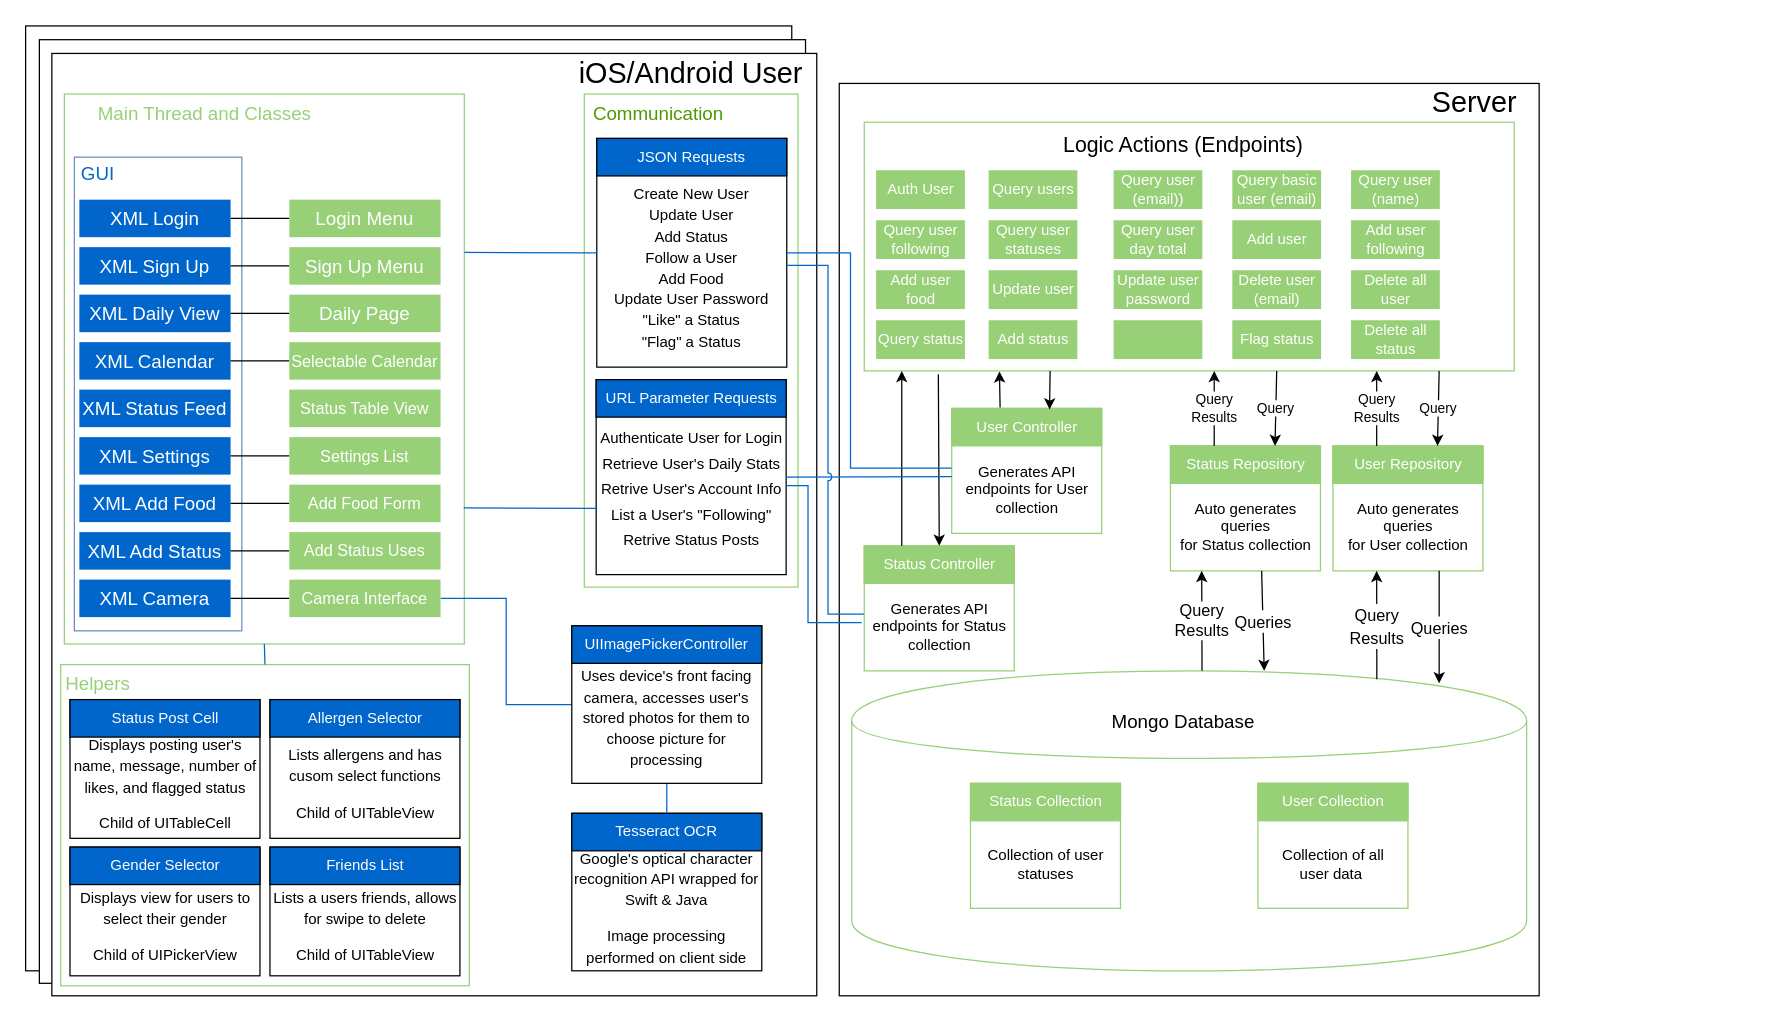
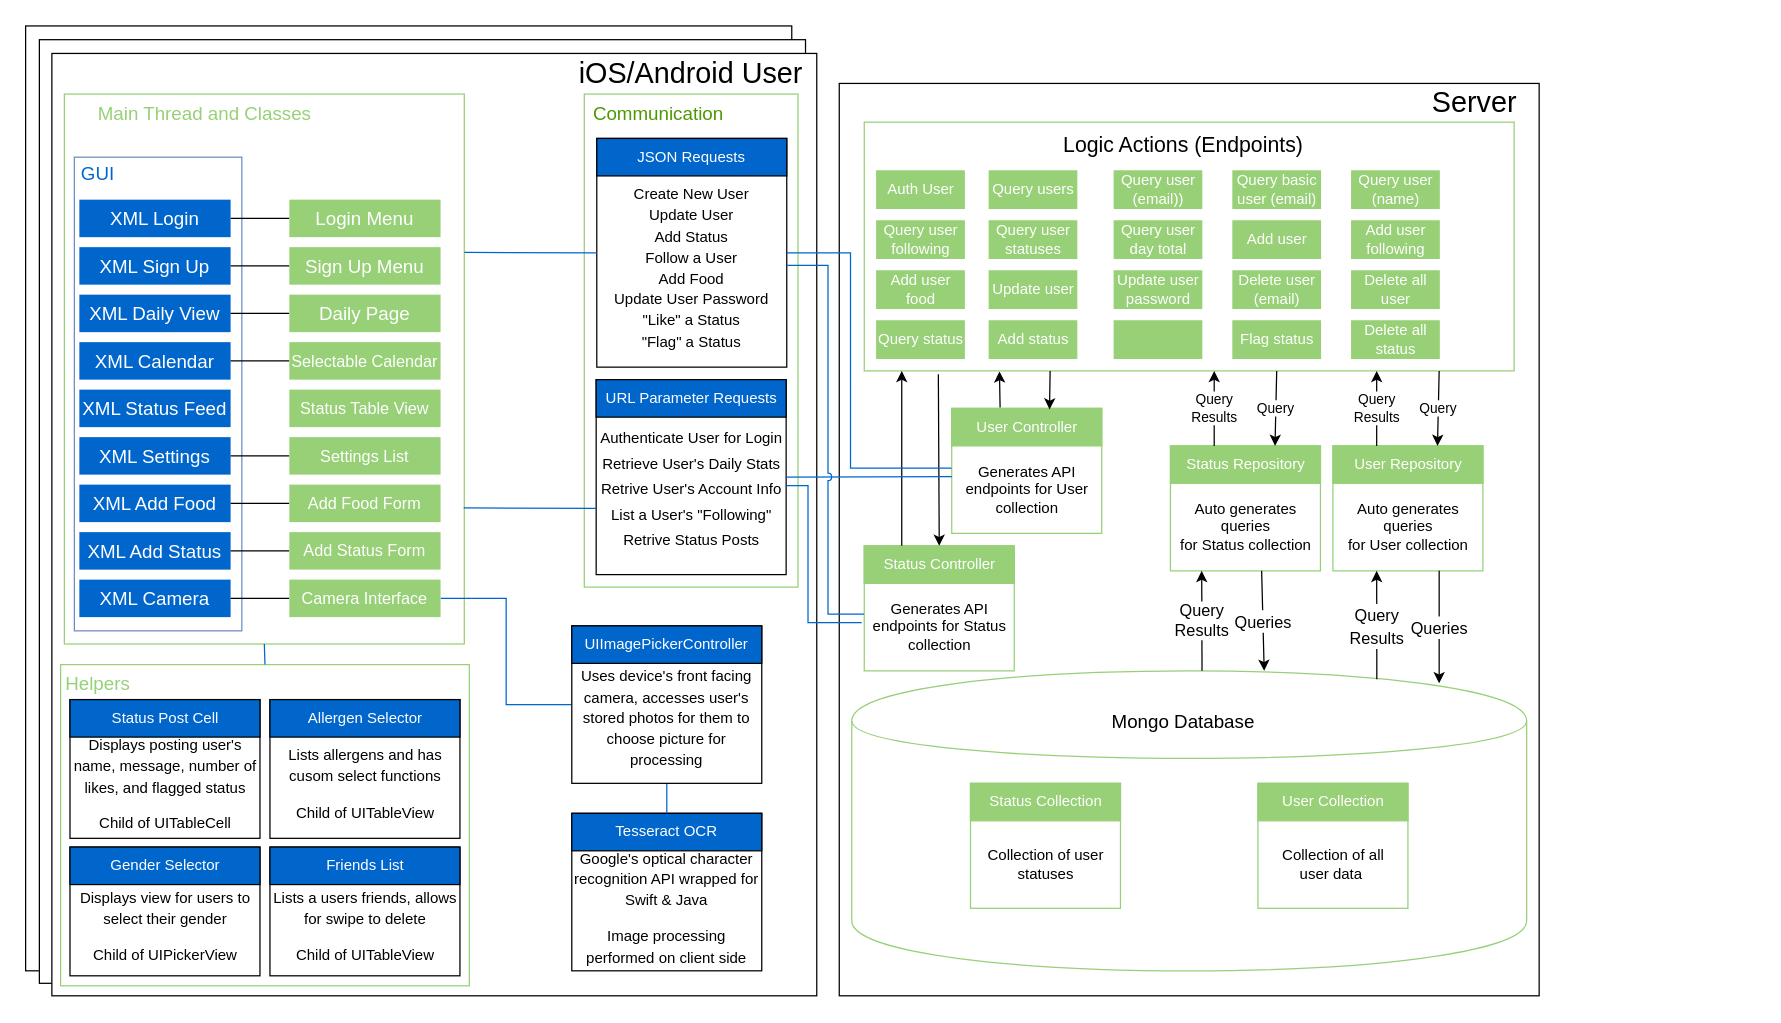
node "Add Status Uses": label "Add Status Uses" -> "Add Status Form"
